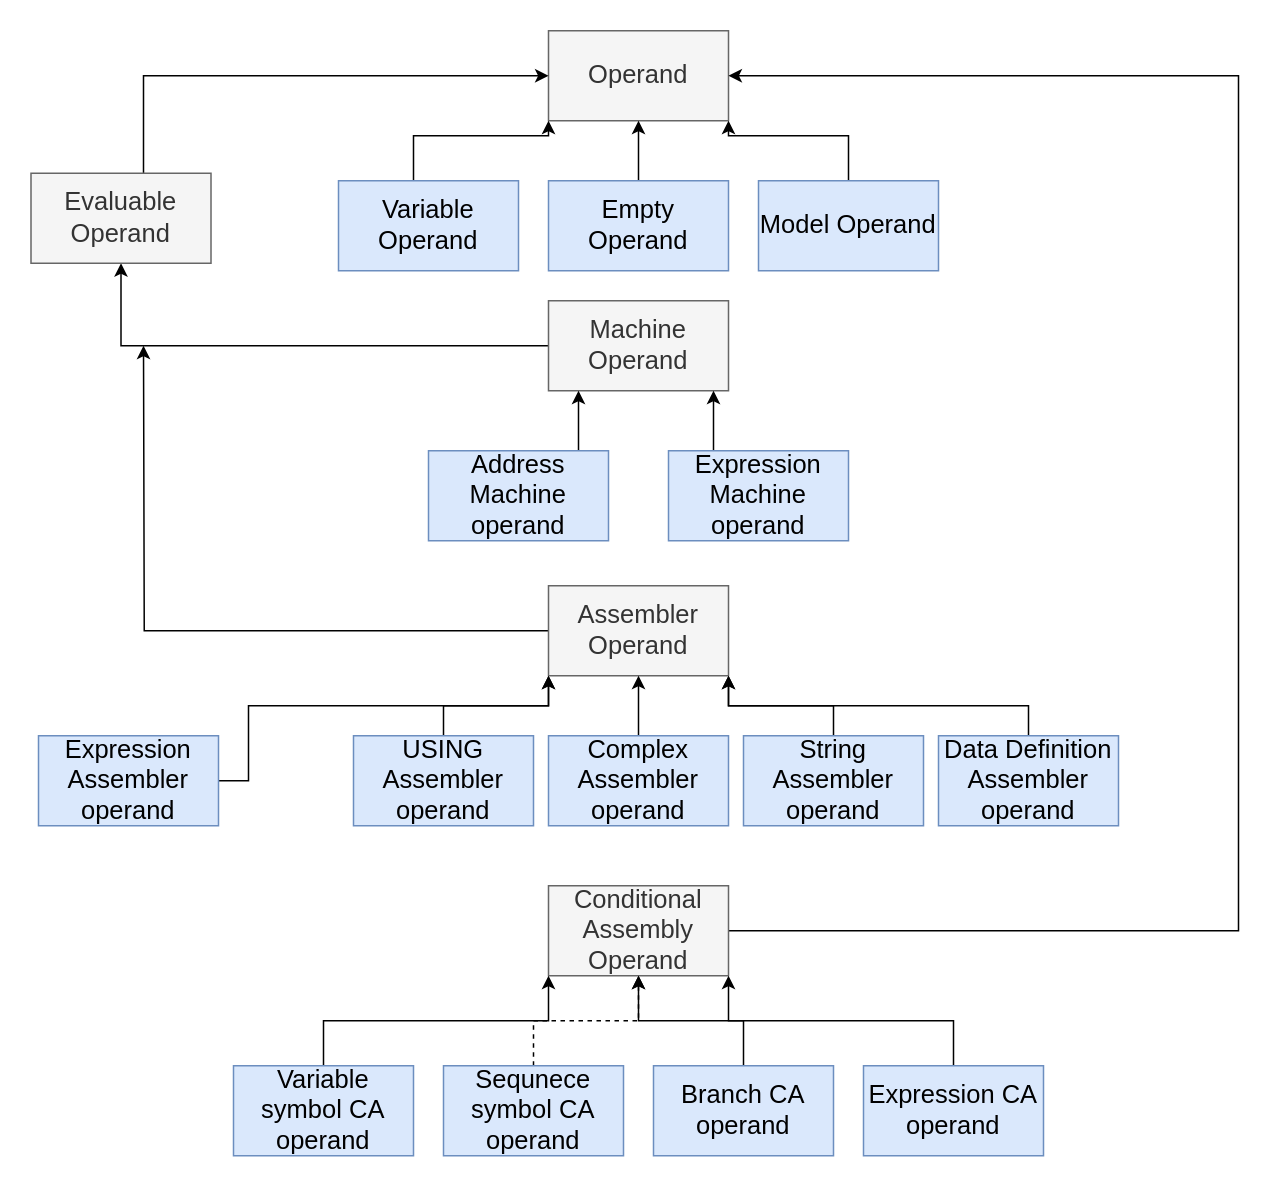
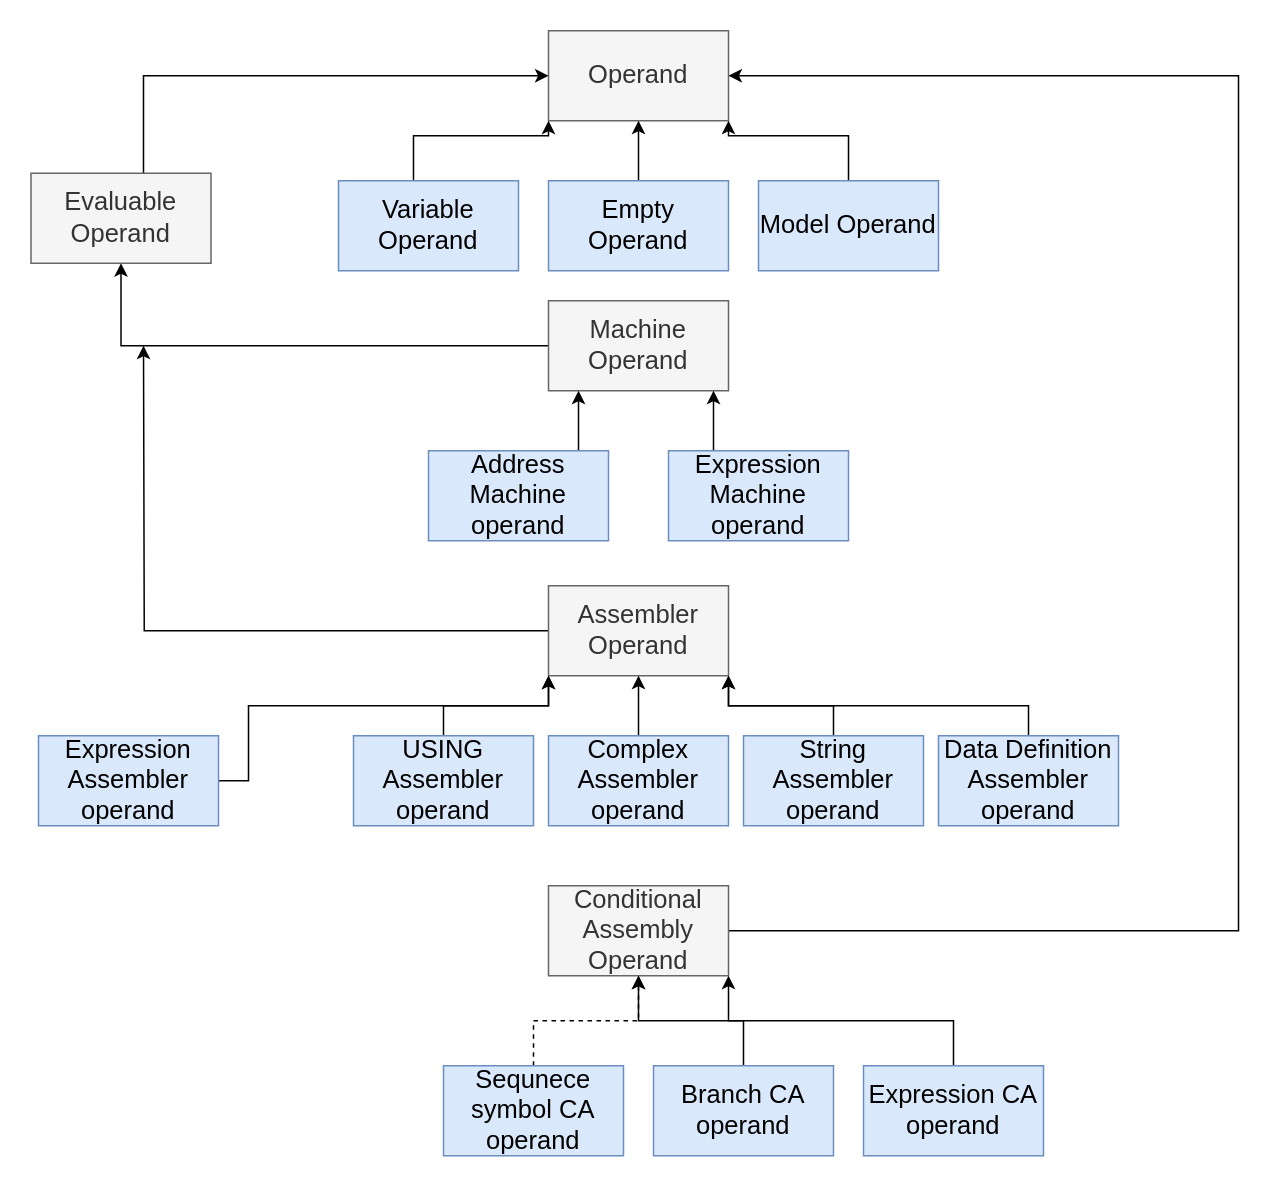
edge "Variable symbol CA operand" -> "Conditional Assembly Operand": removed
node "Variable symbol CA operand": removed
